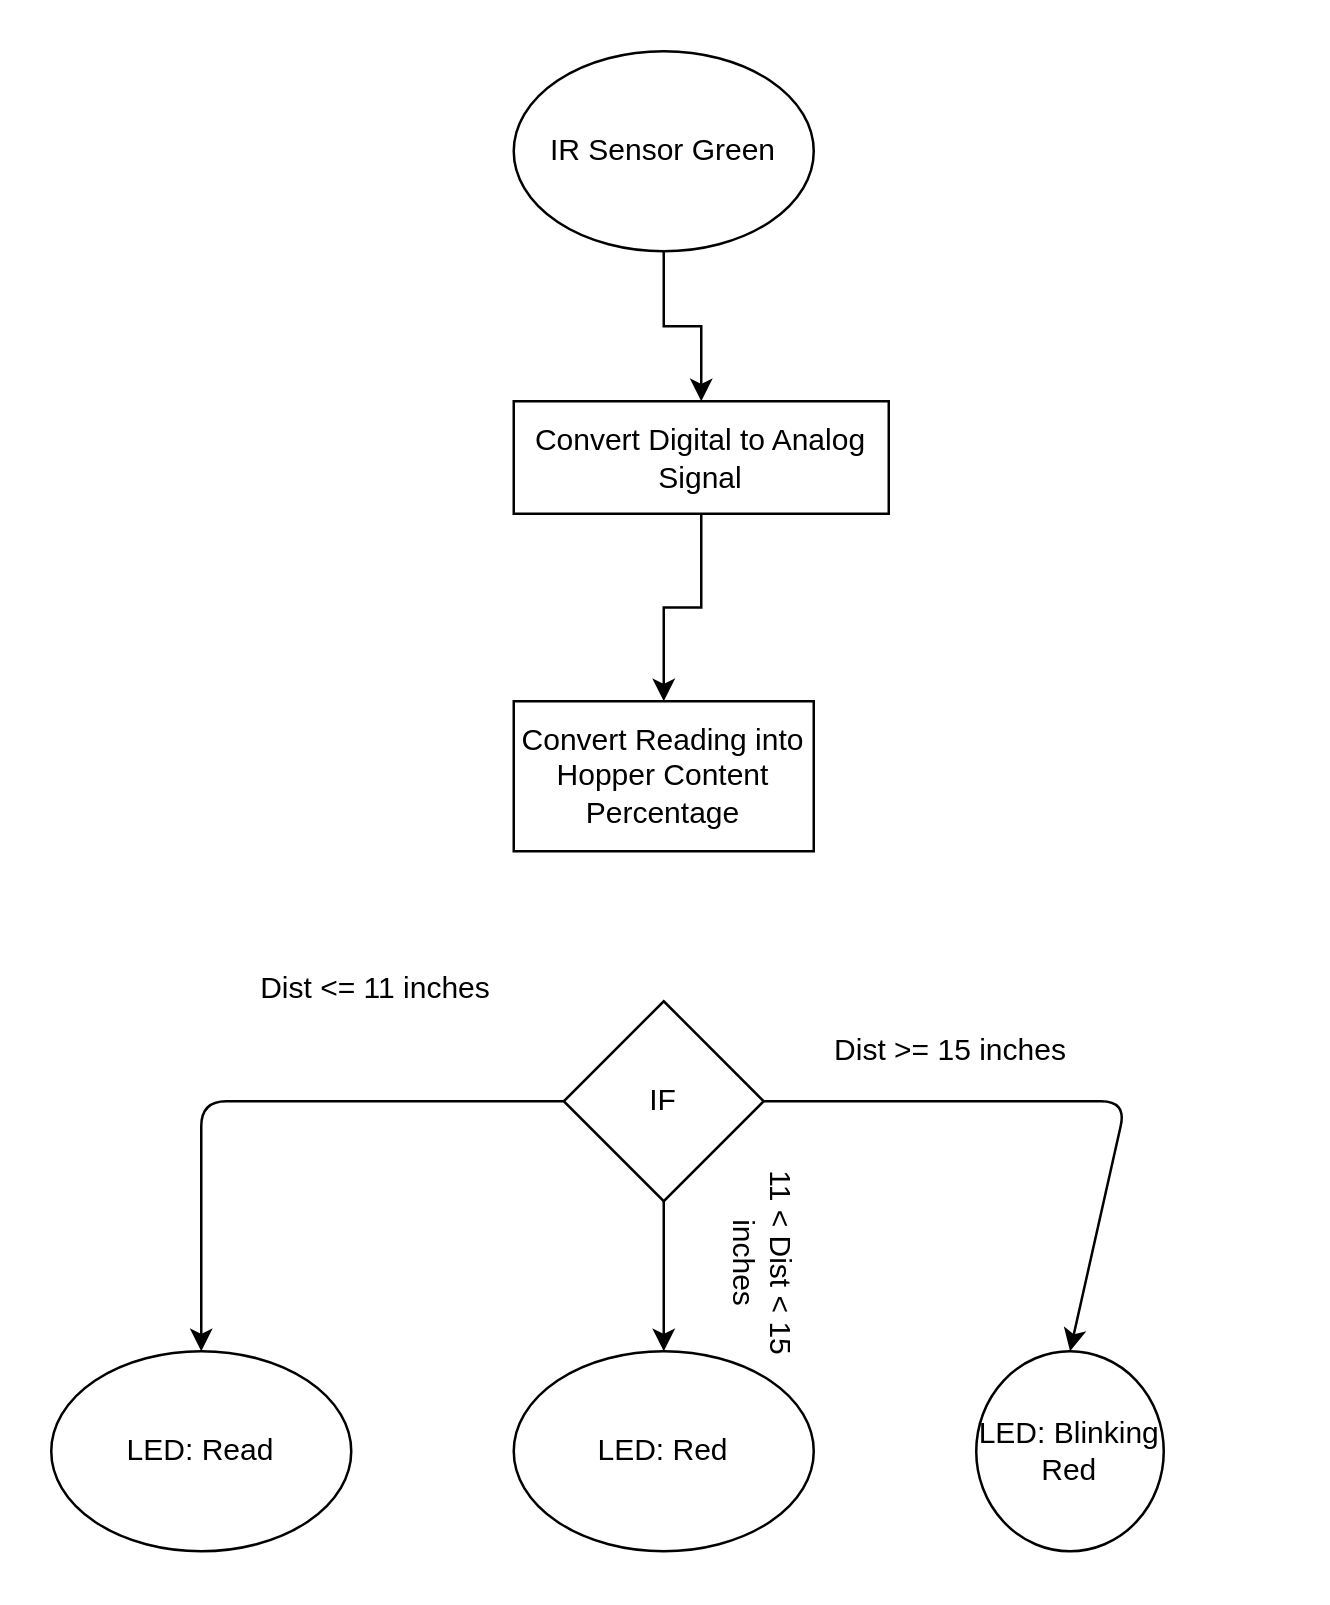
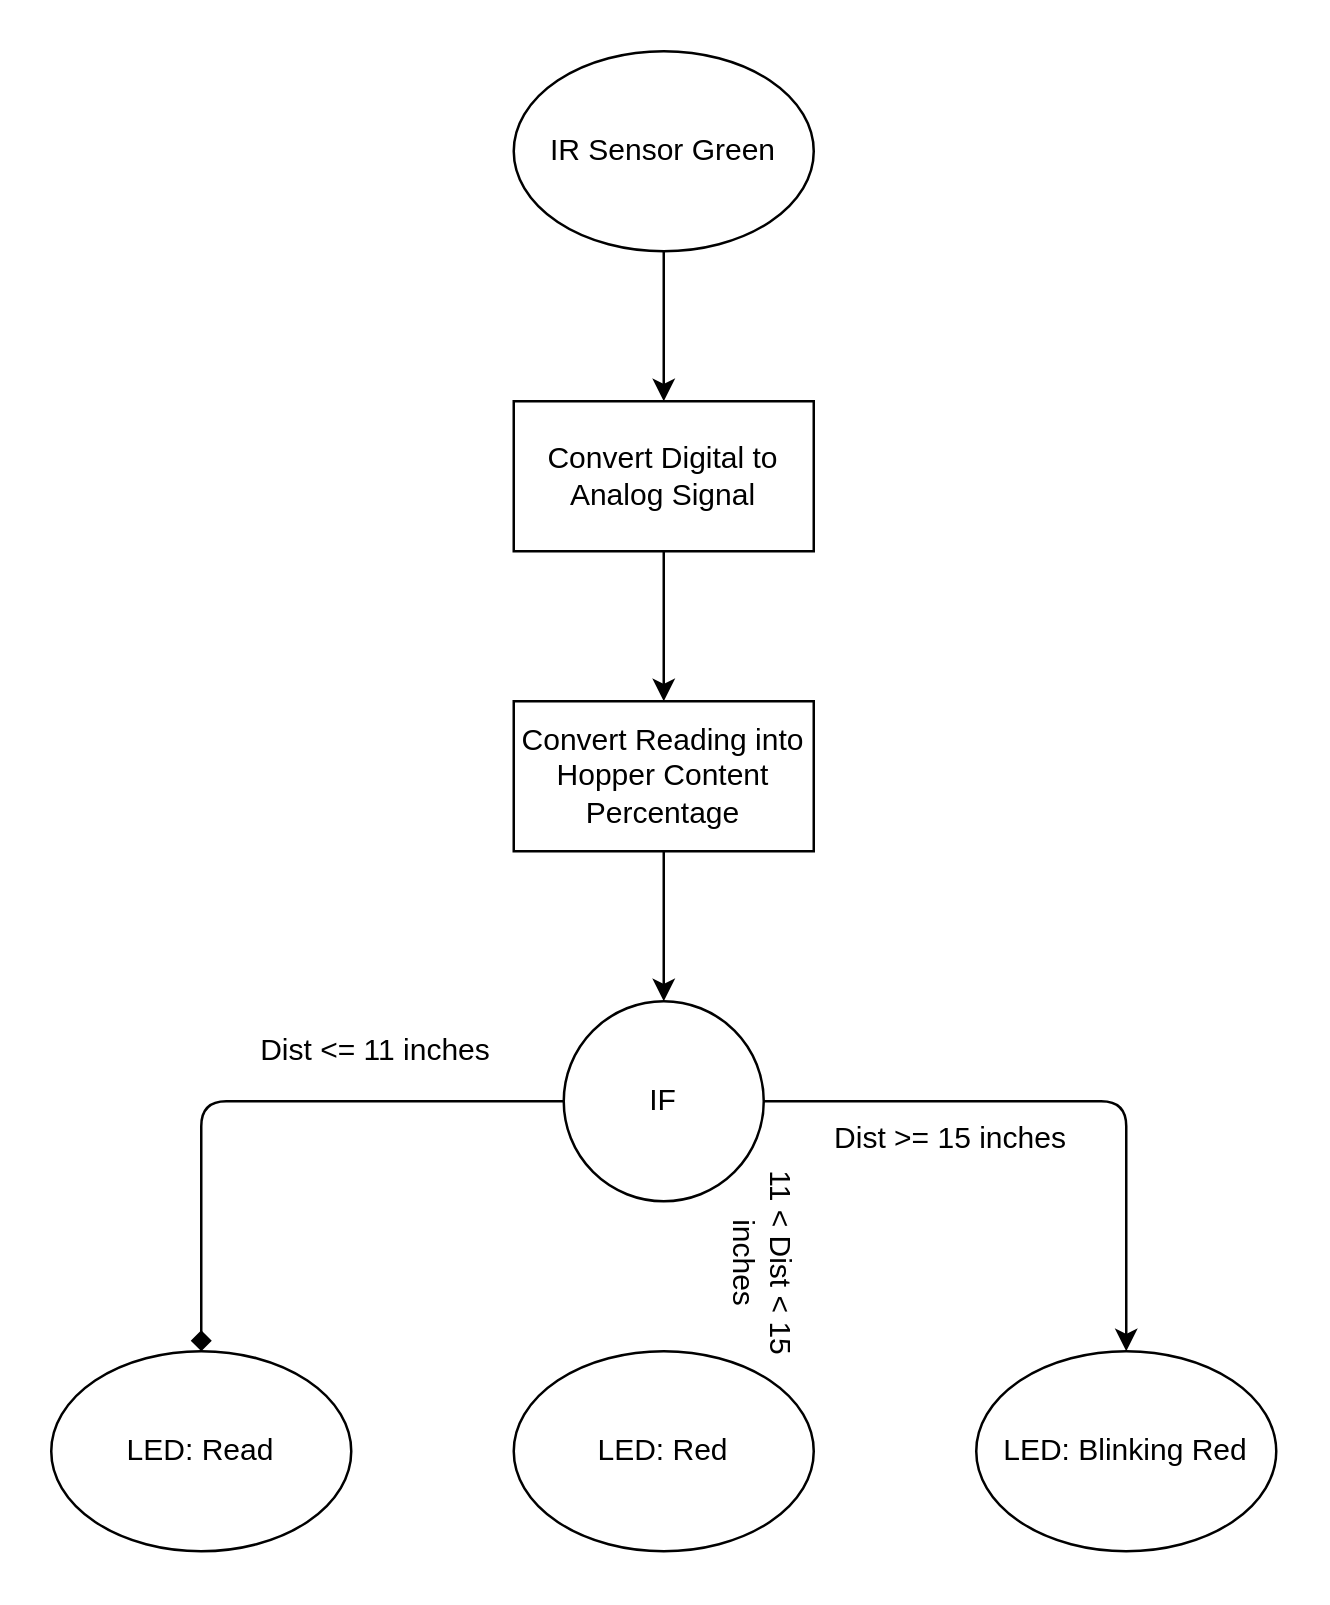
node "Convert Digital to Analog Signal": size 375x113 -> 300x150
edge "Convert Reading into Hopper Content Percentage" -> "IF": added
node "Dist <= 11 inches": moved (376, 989) -> (376, 1051)
node "Dist >= 15 inches": moved (951, 1051) -> (951, 1139)
node "IF": shape diamond -> ellipse
edge "IF" -> "LED: Red": removed
edge "IF" -> "LED: Read": arrowhead classic -> diamond
node "LED: Blinking Red": size 188x200 -> 300x200
